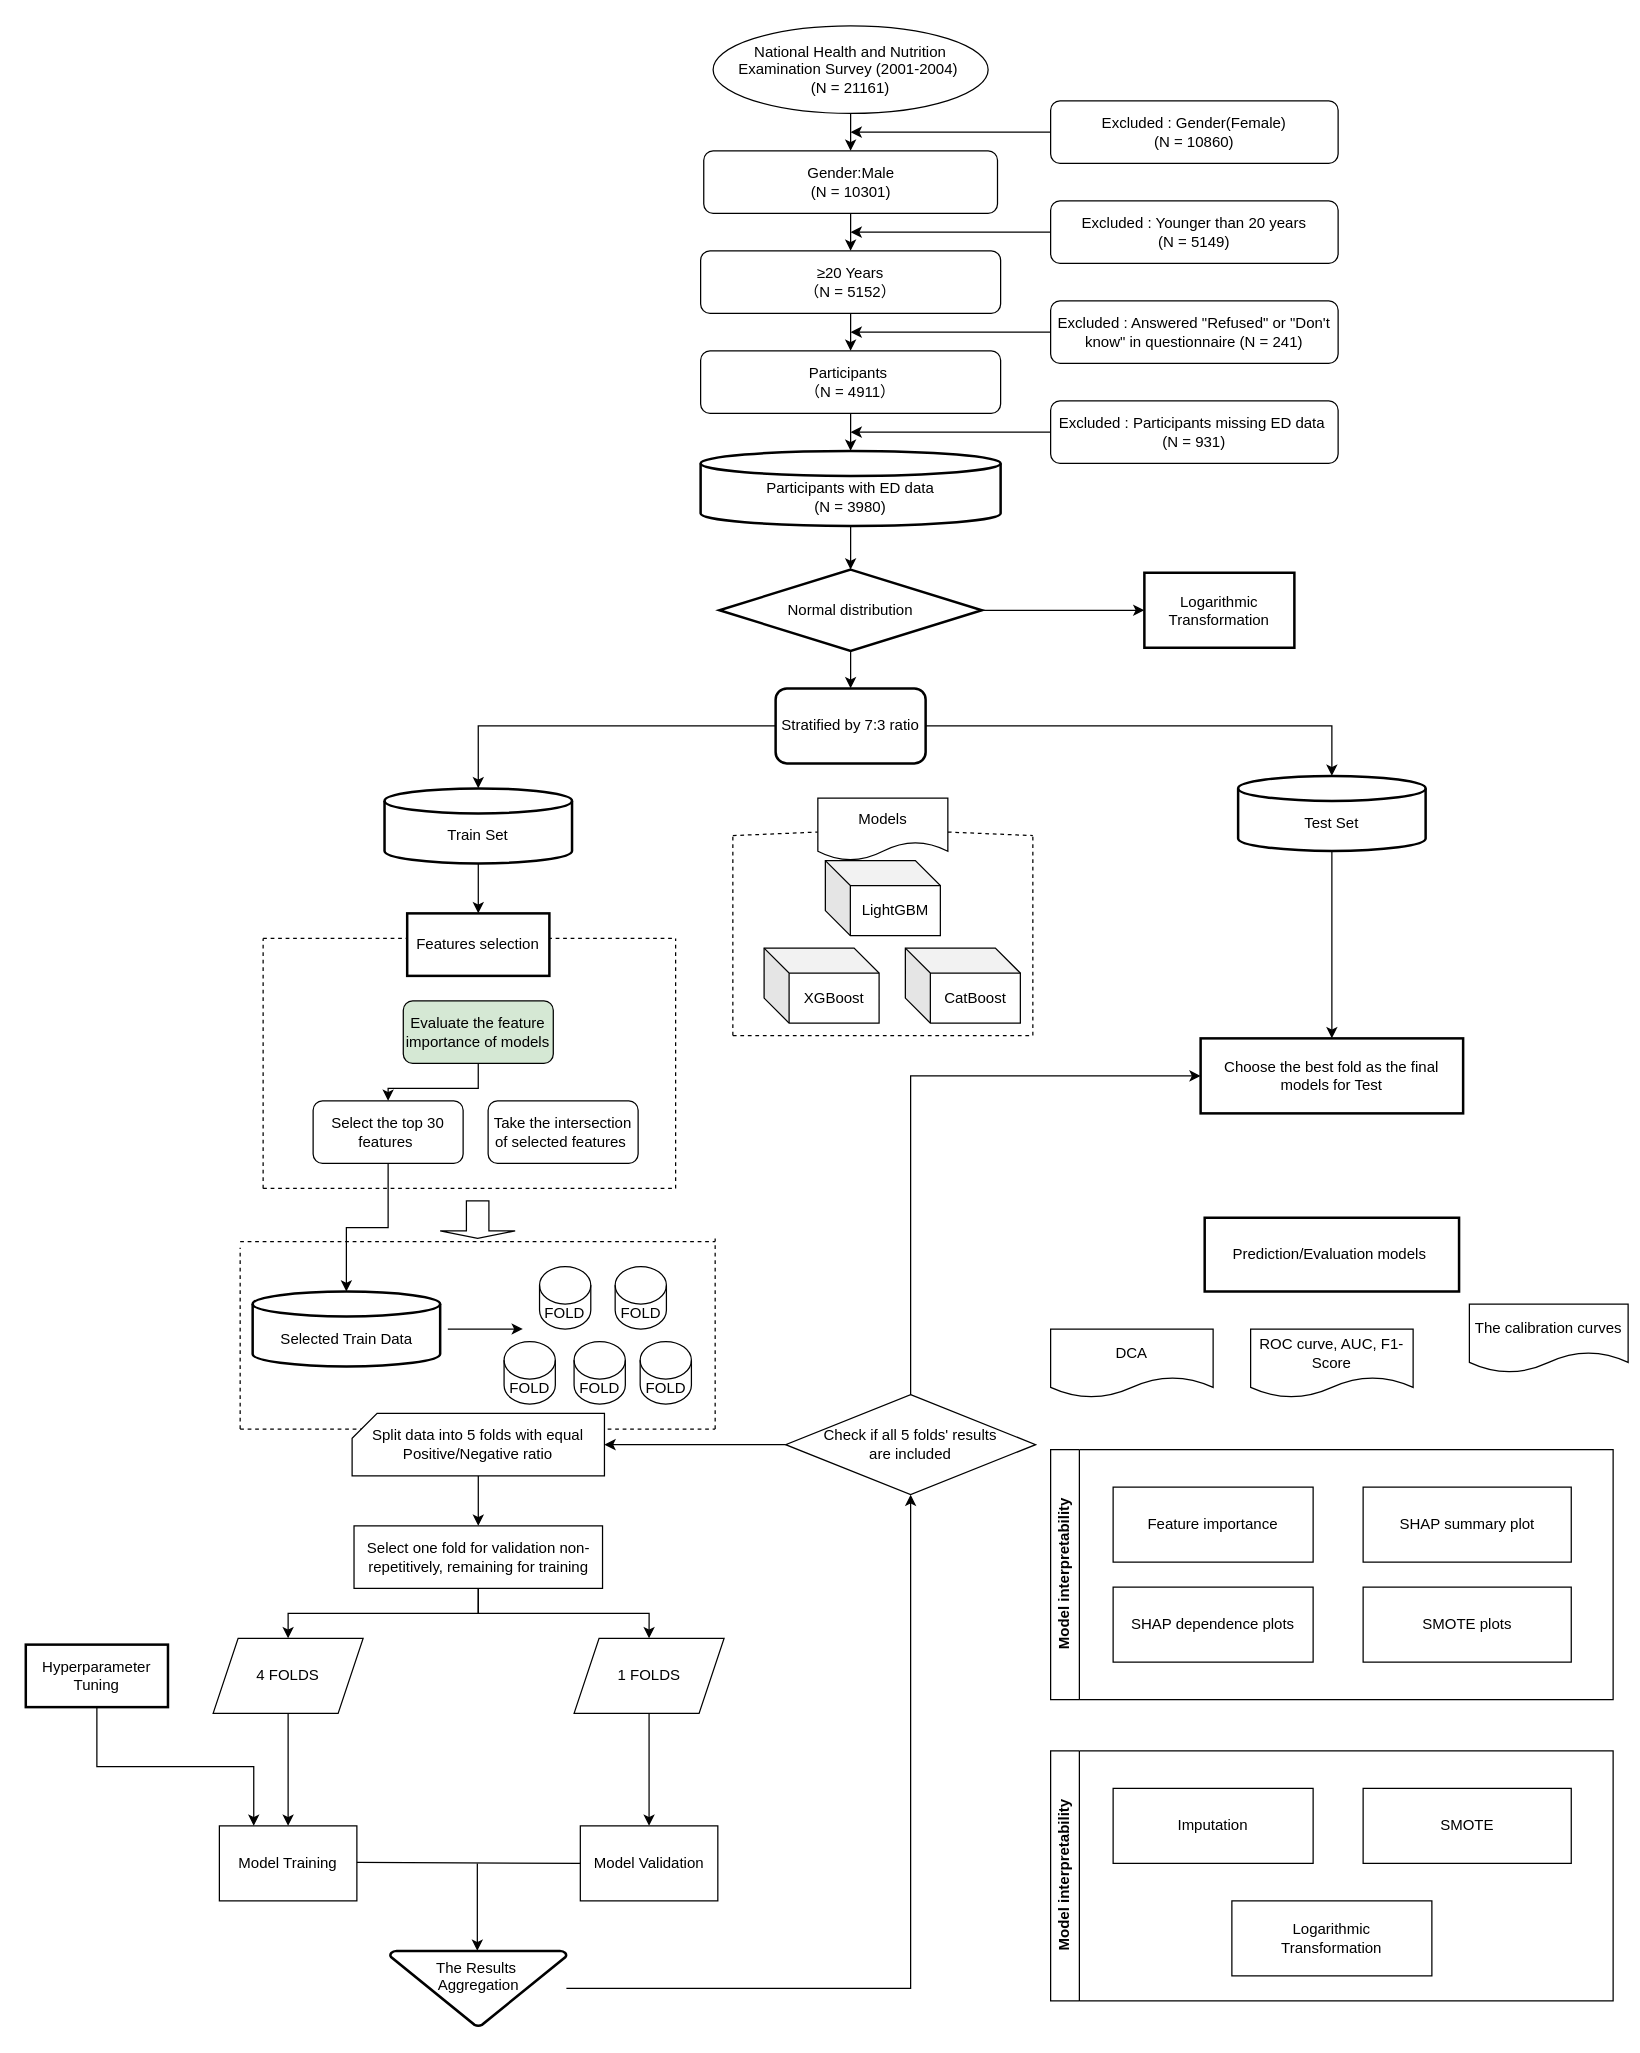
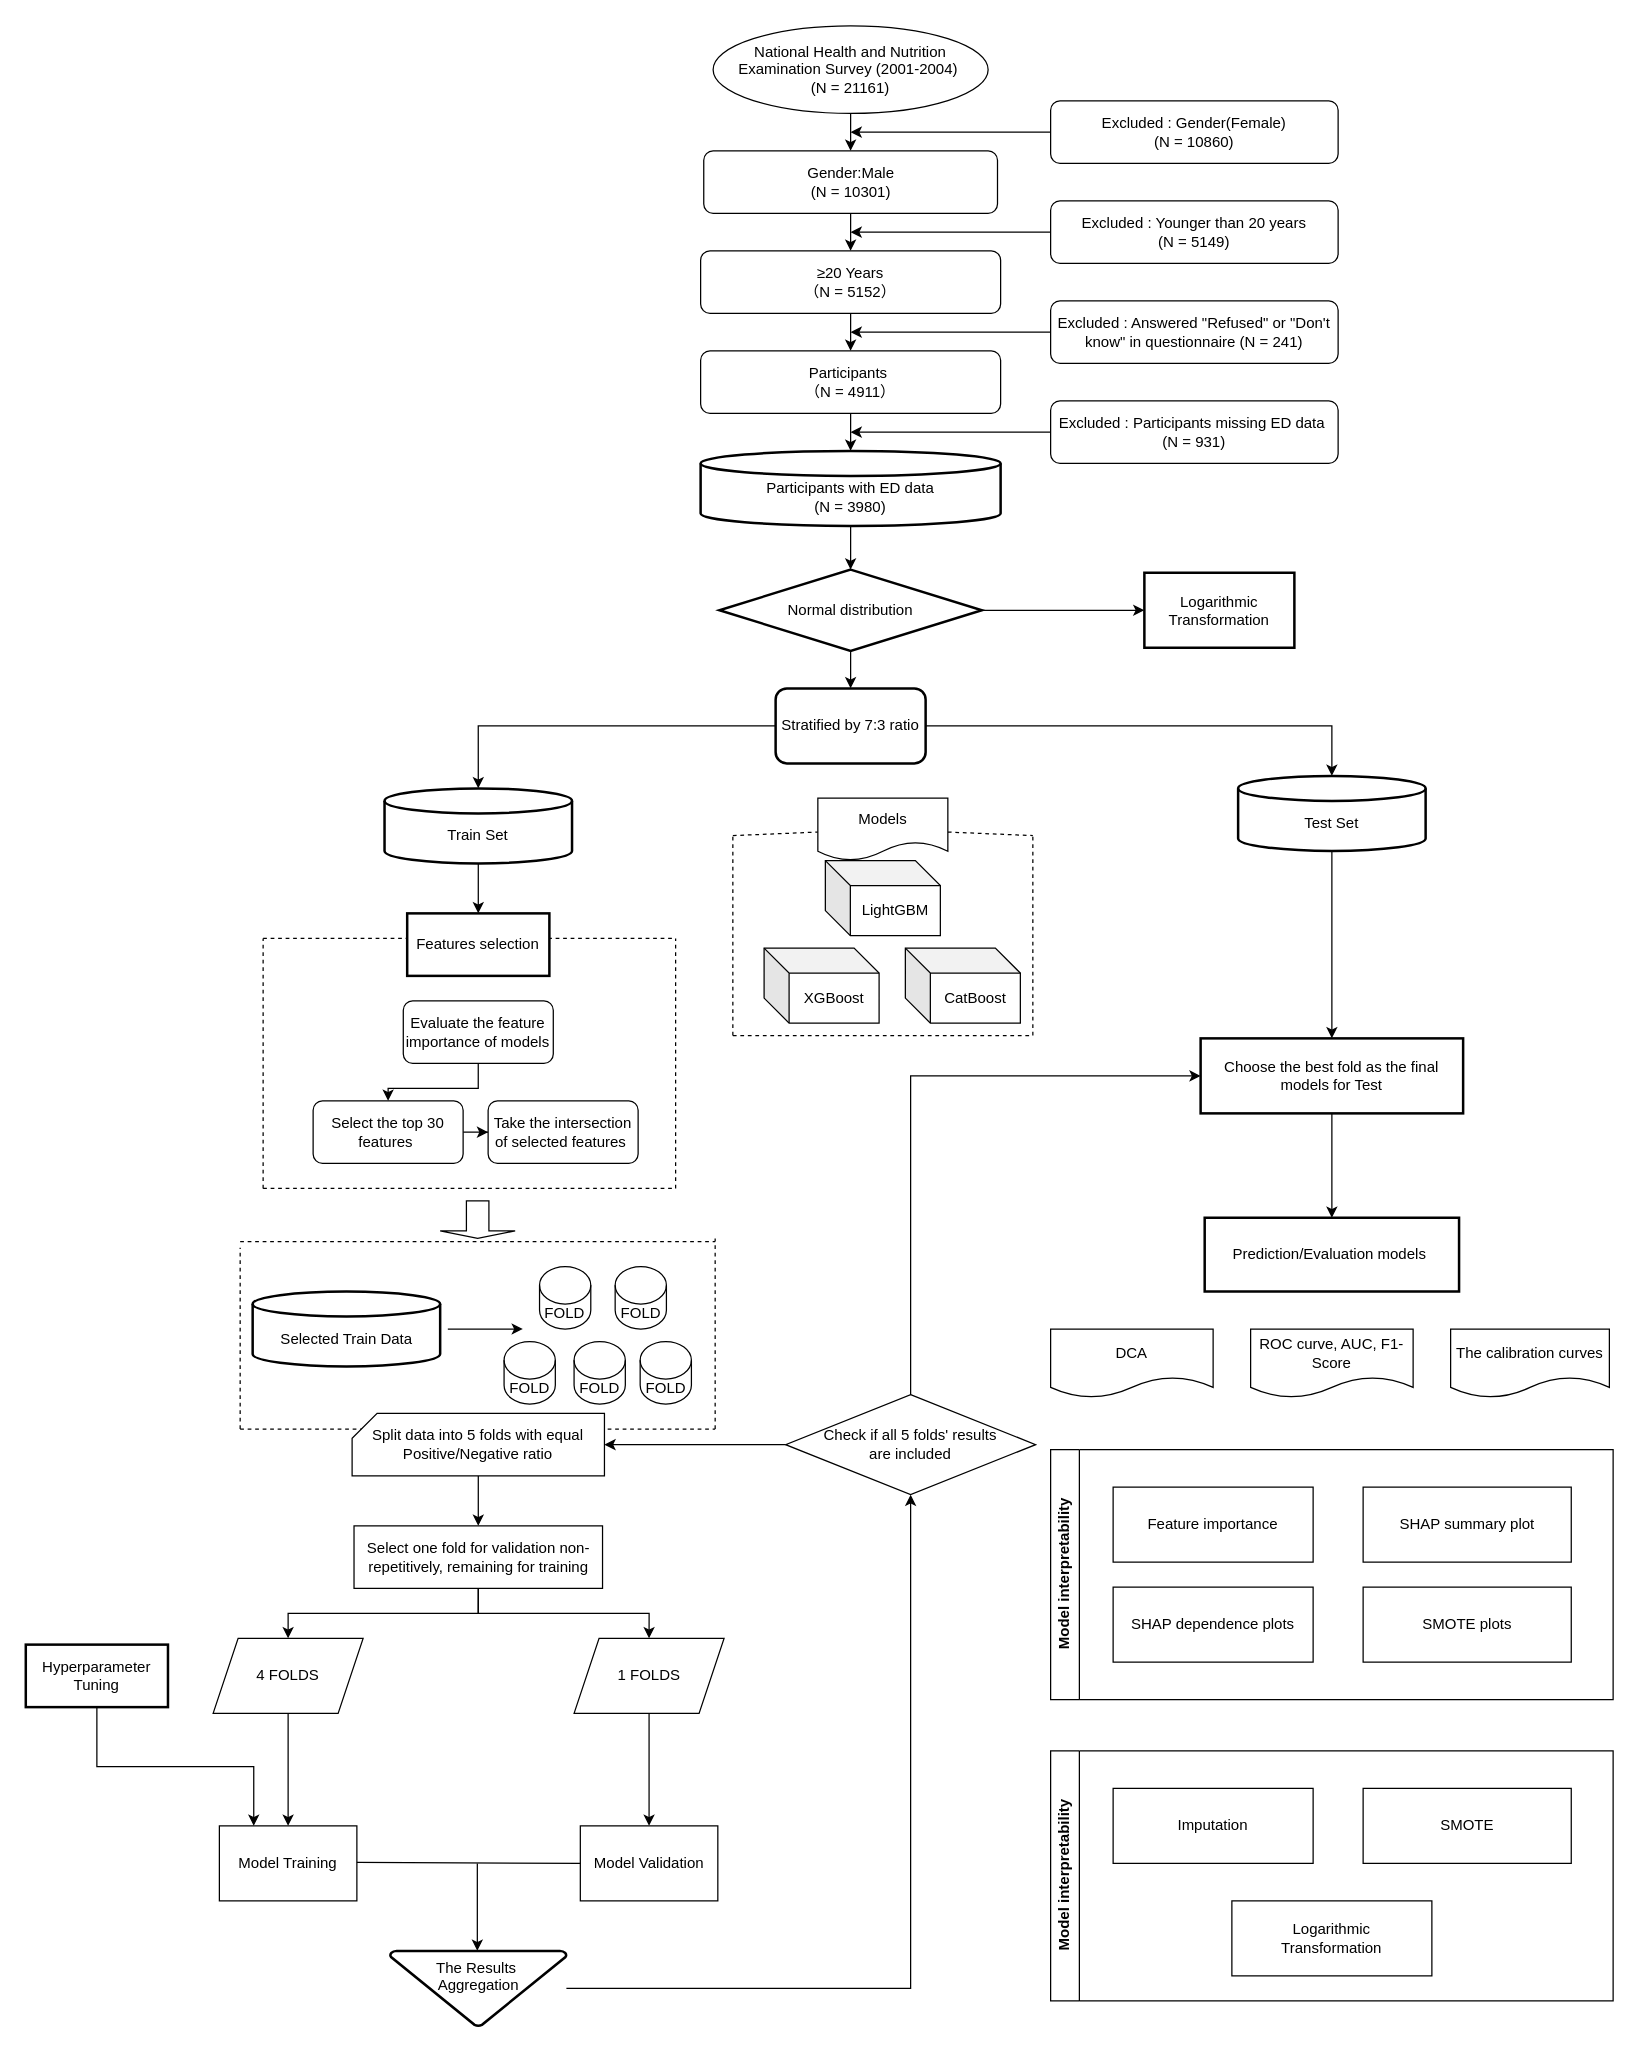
node "Evaluate the feature importance of models": fillcolor #d5e8d4 -> #ffffff
edge "Choose the best fold as the final models for Test" -> "Prediction/Evaluation models": added
edge "Select the top 30 features" -> "Selected Train Data": now "Select the top 30 features" -> "Take the intersection of selected features"
node "The calibration curves": moved (1549, 1338) -> (1530, 1363)
